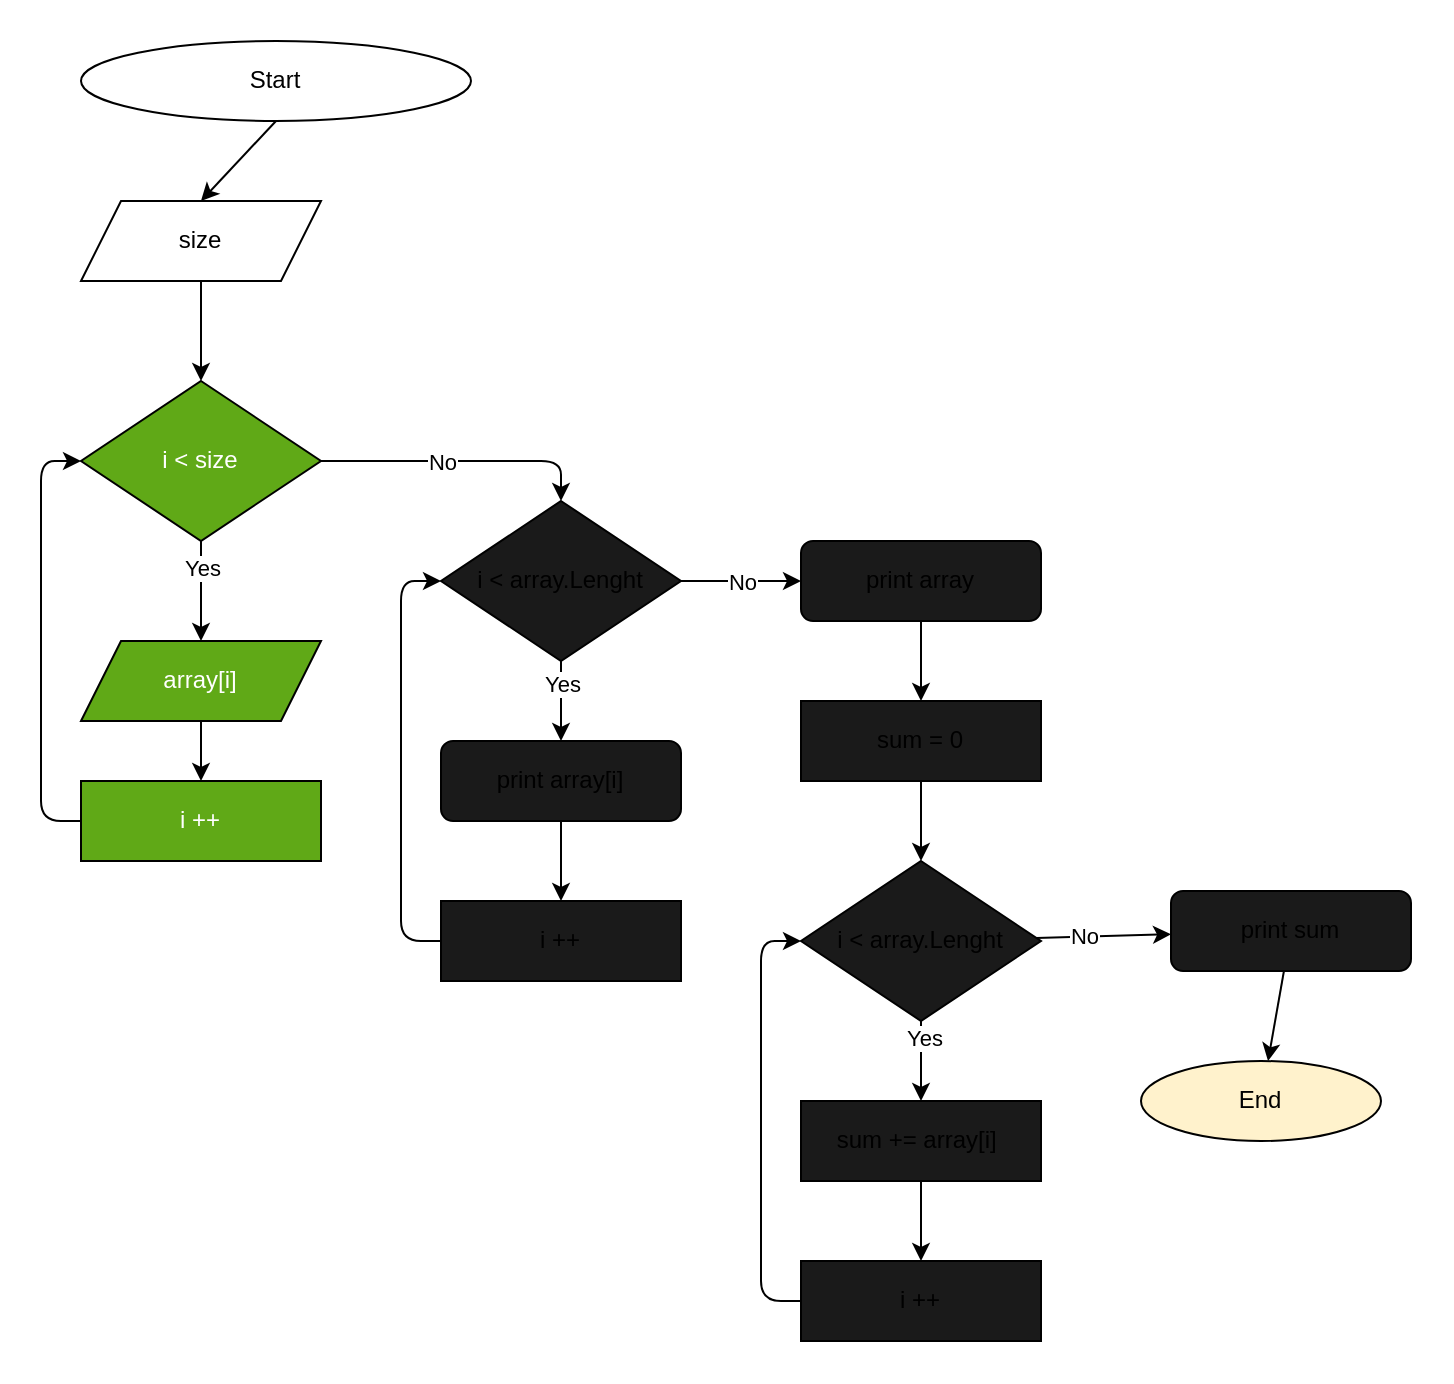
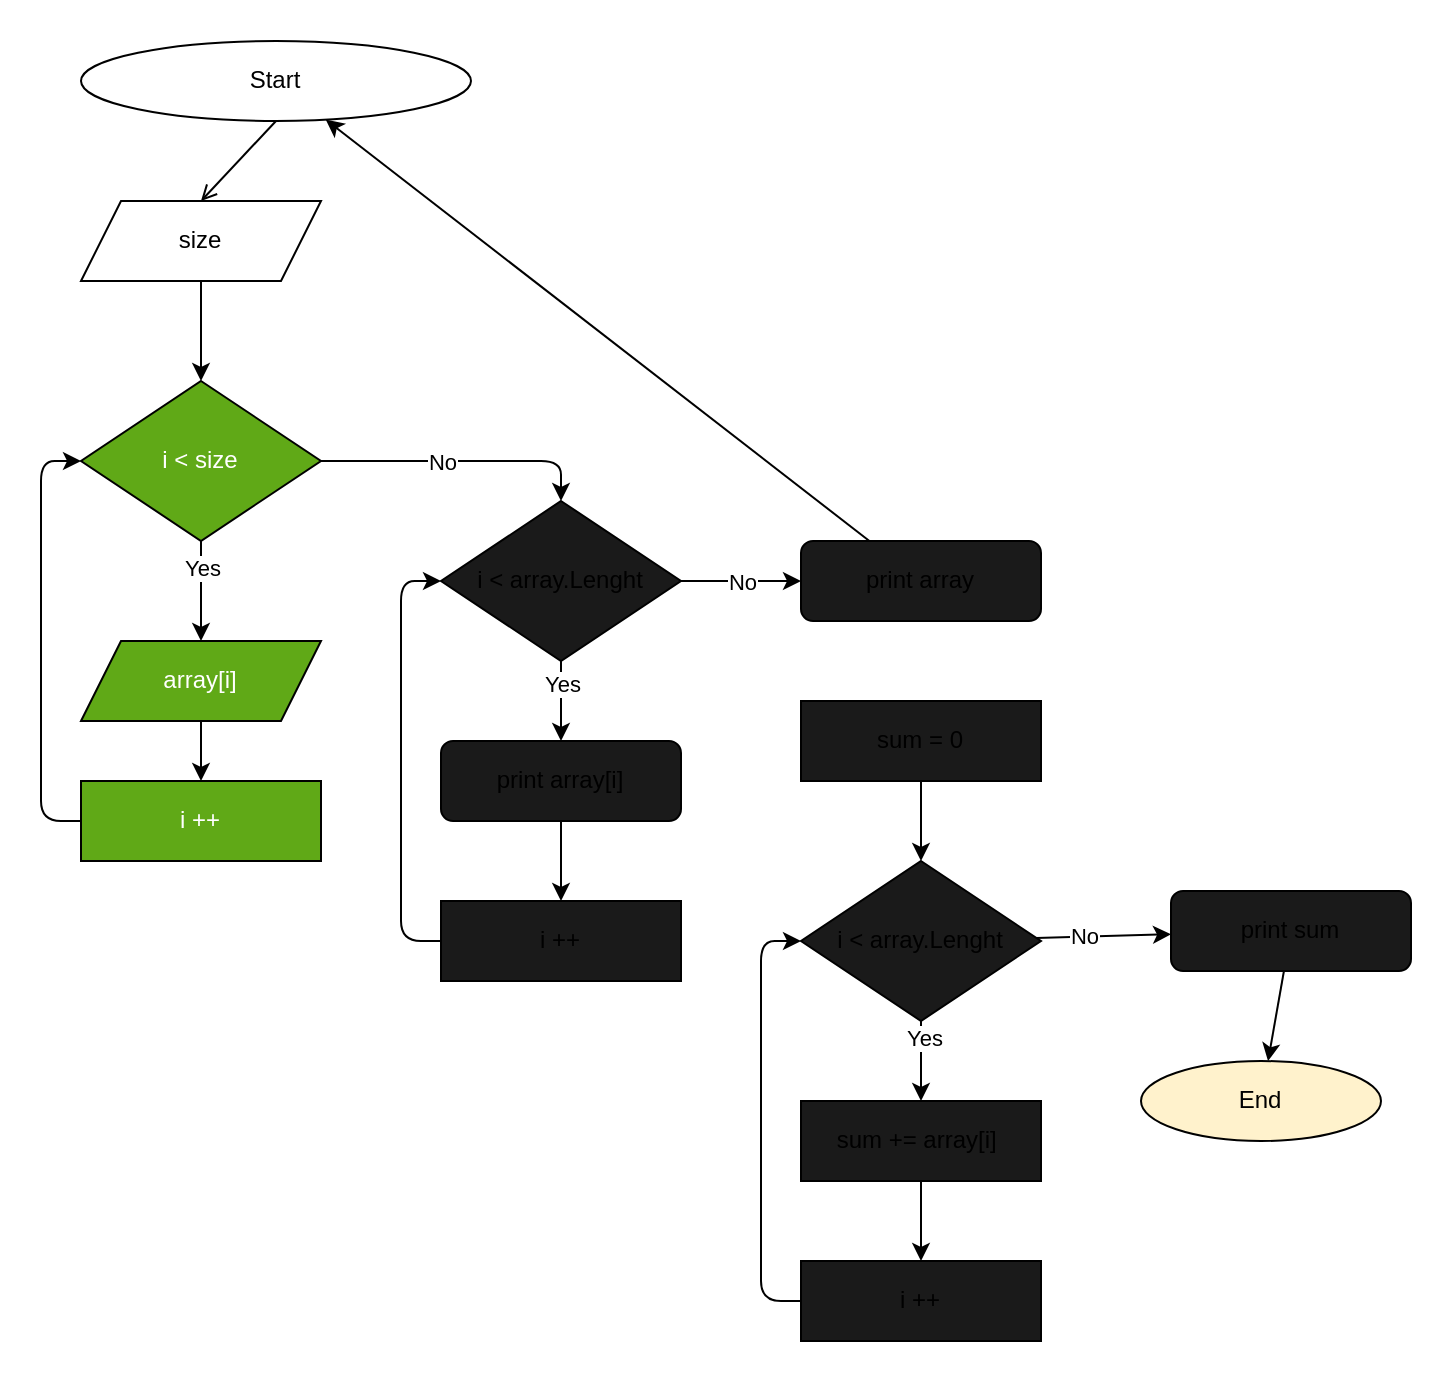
edge "Start" -> "size": arrowhead classic -> open
edge "print array" -> "sum = 0": now "print array" -> "Start"
